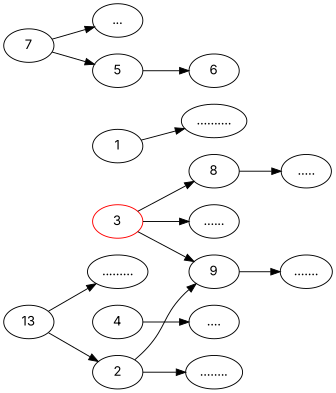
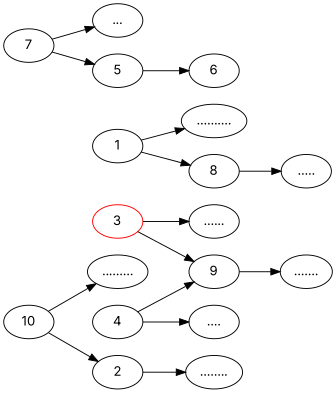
edge "3" -> "8": now "1" -> "8"
node "13": label "13" -> "10"
edge "2" -> "9": now "4" -> "9"
